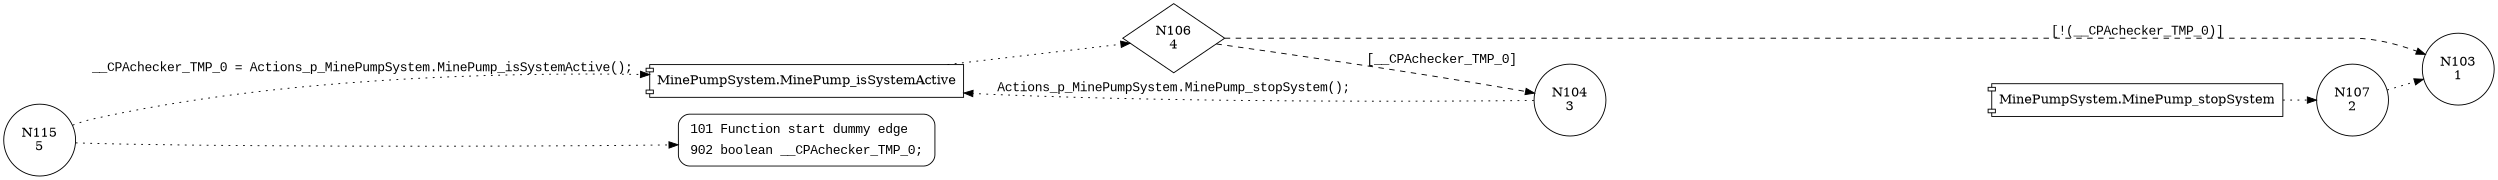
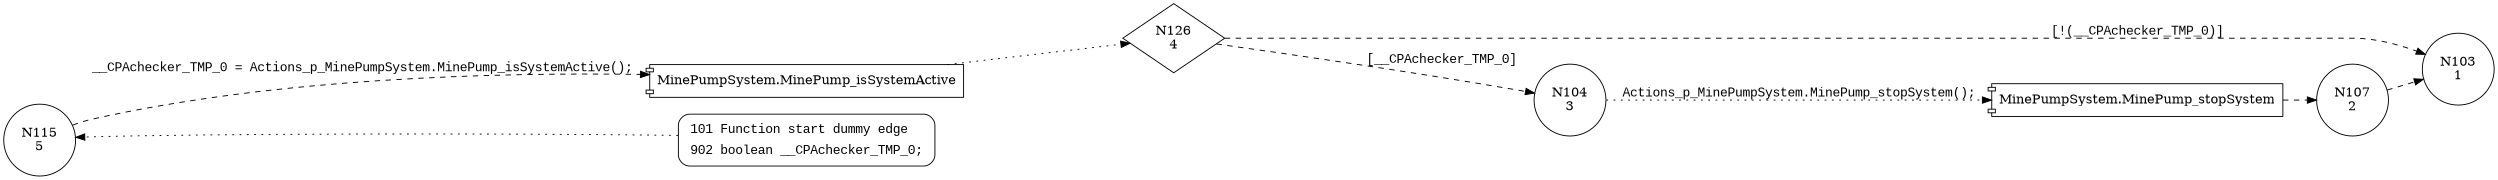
node "N106 4": label "N106 4" -> "N126 4"
edge "N115 5" -> "MinePumpSystem.MinePump_isSystemActive": style dotted -> dashed
edge "N107 2" -> "N103 1": style dotted -> dashed
edge "MinePumpSystem.MinePump_stopSystem" -> "N107 2": style dotted -> dashed
edge "N104 3" -> "MinePumpSystem.MinePump_isSystemActive": now "N104 3" -> "MinePumpSystem.MinePump_stopSystem"
edge "N115 5" -> "101": reversed
